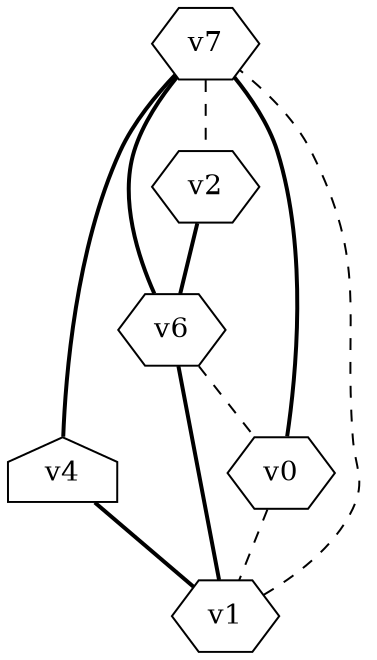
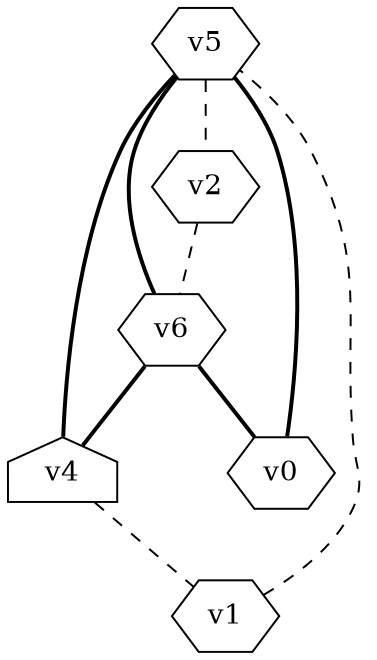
node "v7": label "v7" -> "v5"
edge "v2" -- "v6": style bold -> dashed
edge "v6" -- "v0": style dashed -> bold
edge "v6" -- "v1": now "v6" -- "v4"
edge "v4" -- "v1": style bold -> dashed
edge "v0" -- "v1": removed
